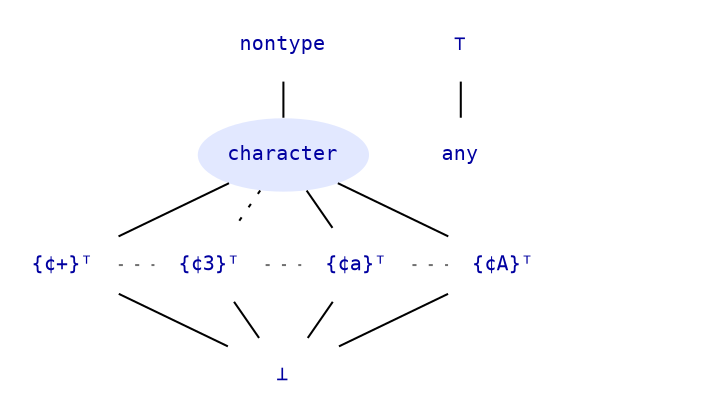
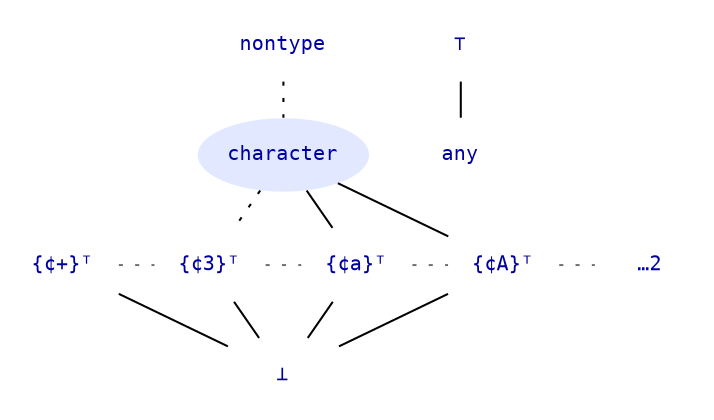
edge "nontype" -- "character": style solid -> dotted
edge "character" -- "{¢+}ᵀ": removed
node "…2": added
